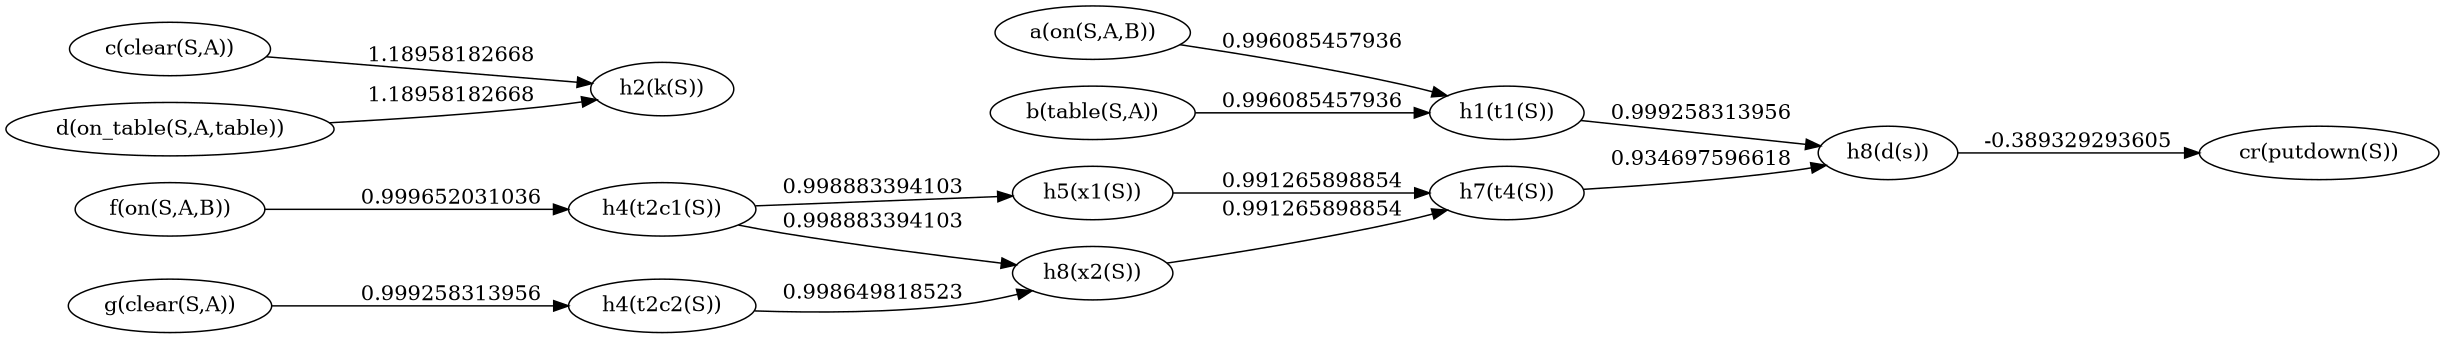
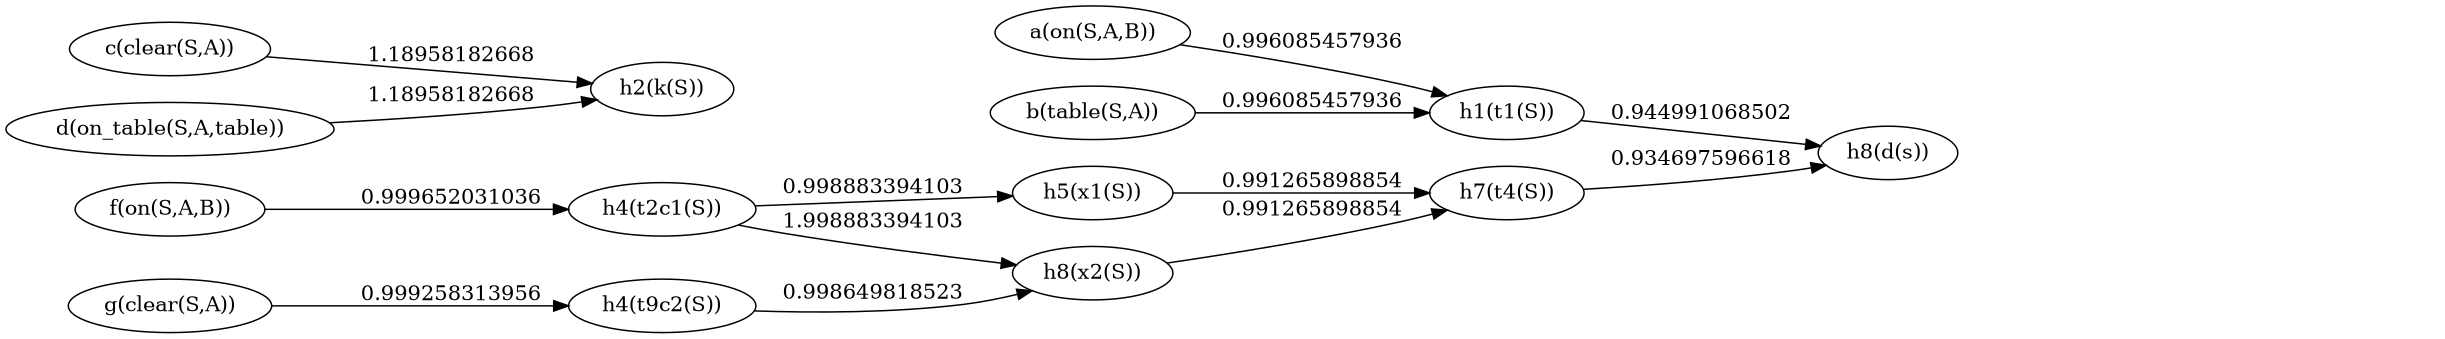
edge "h1(t1(S))" -> "h8(d(s))": label "0.999258313956" -> "0.944991068502"
node "cr(putdown(S))": removed
edge "h4(t2c1(S))" -> "h8(x2(S))": label "0.998883394103" -> "1.998883394103"
node "h4(t2c2(S))": label "h4(t2c2(S))" -> "h4(t9c2(S))"
